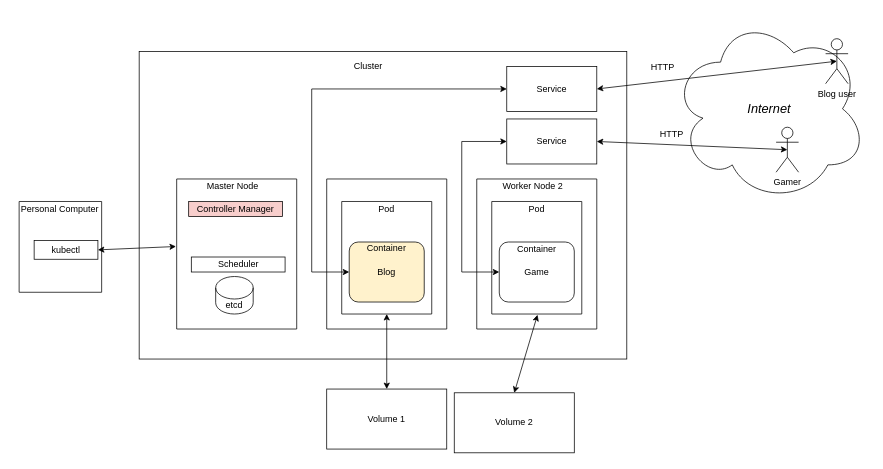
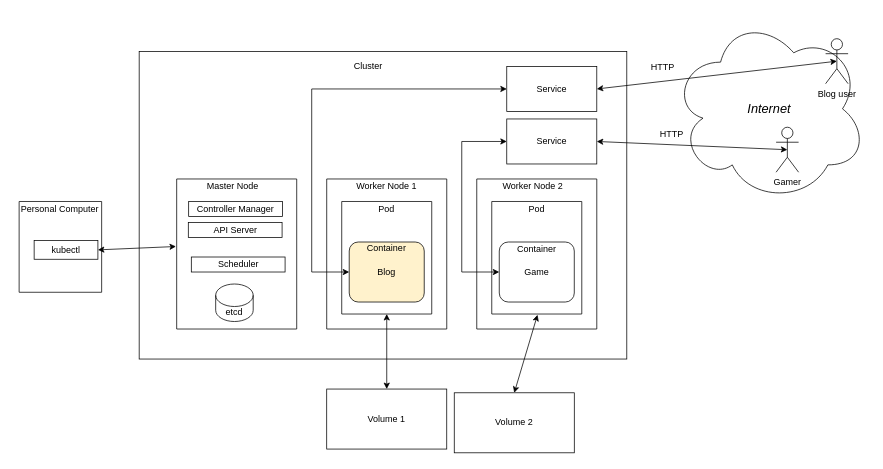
node "Worker Node 1": added
node "Controller Manager": fillcolor #f8cecc -> #ffffff
node "API Server": added
node "etcd": moved (234, 295) -> (234, 303)
